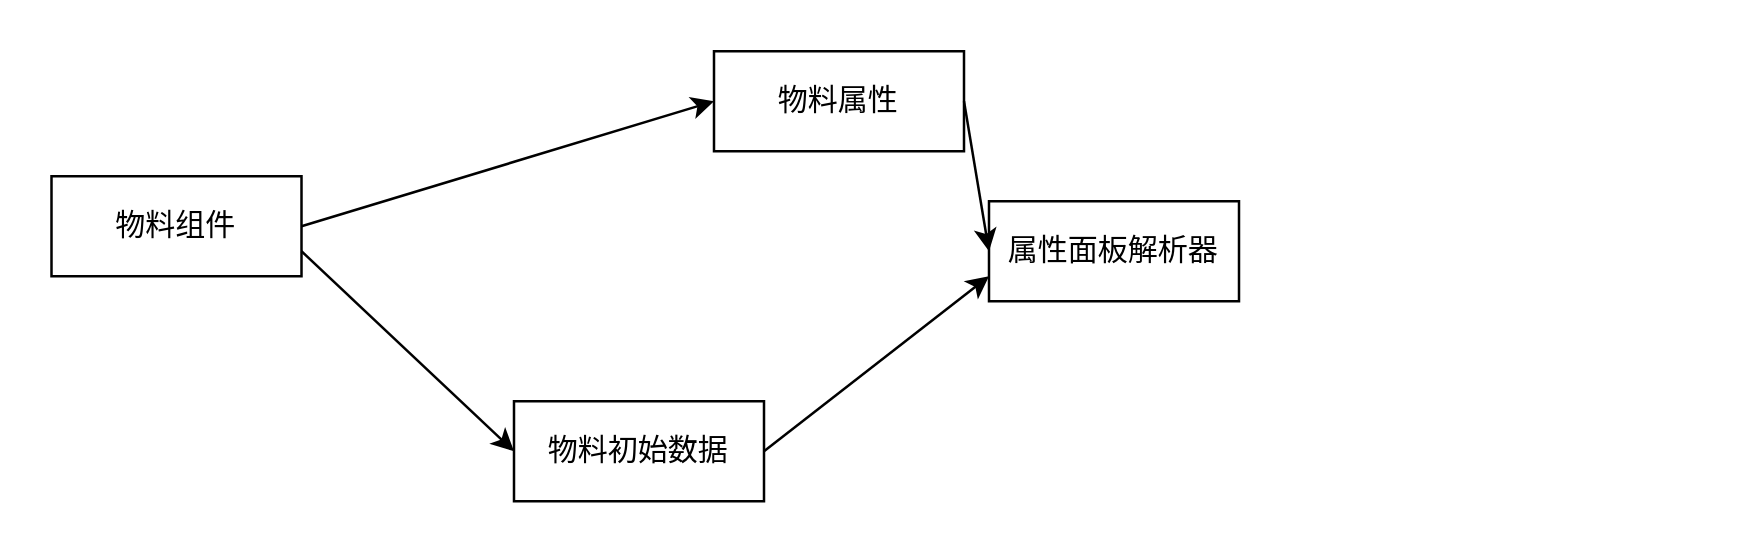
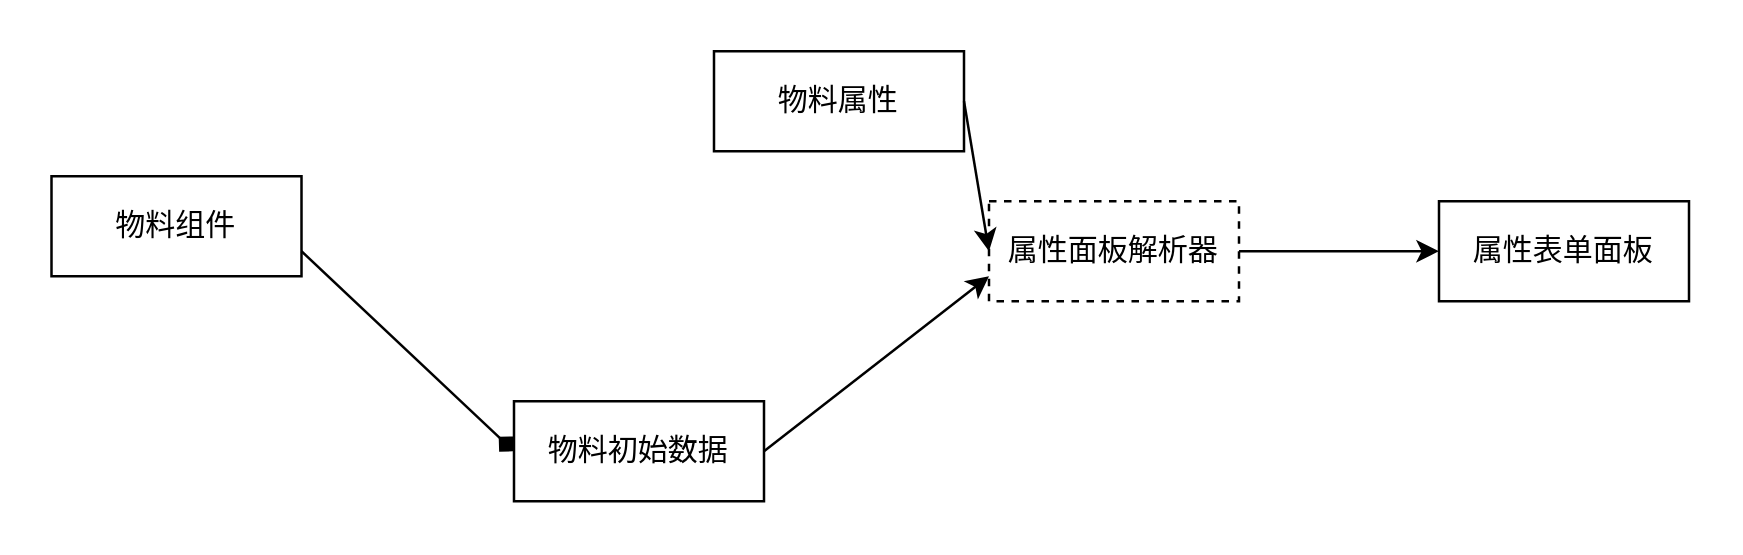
edge "物料组件" -> "物料属性": removed
node "属性面板解析器": style solid -> dashed
edge "属性面板解析器" -> "属性表单面板": added
node "属性表单面板": added
edge "物料组件" -> "物料初始数据": arrowhead classic -> diamond
